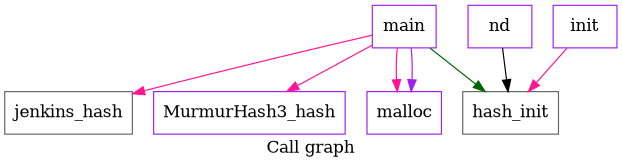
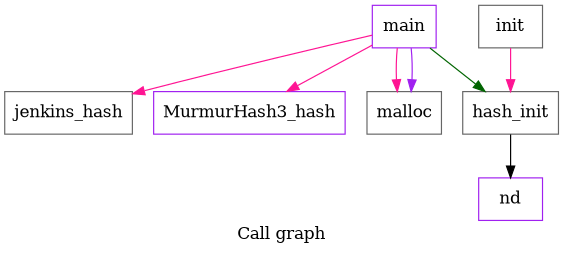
node "init": color purple -> gray40
edge "nd" -> "hash_init": reversed
node "malloc": color purple -> gray40
